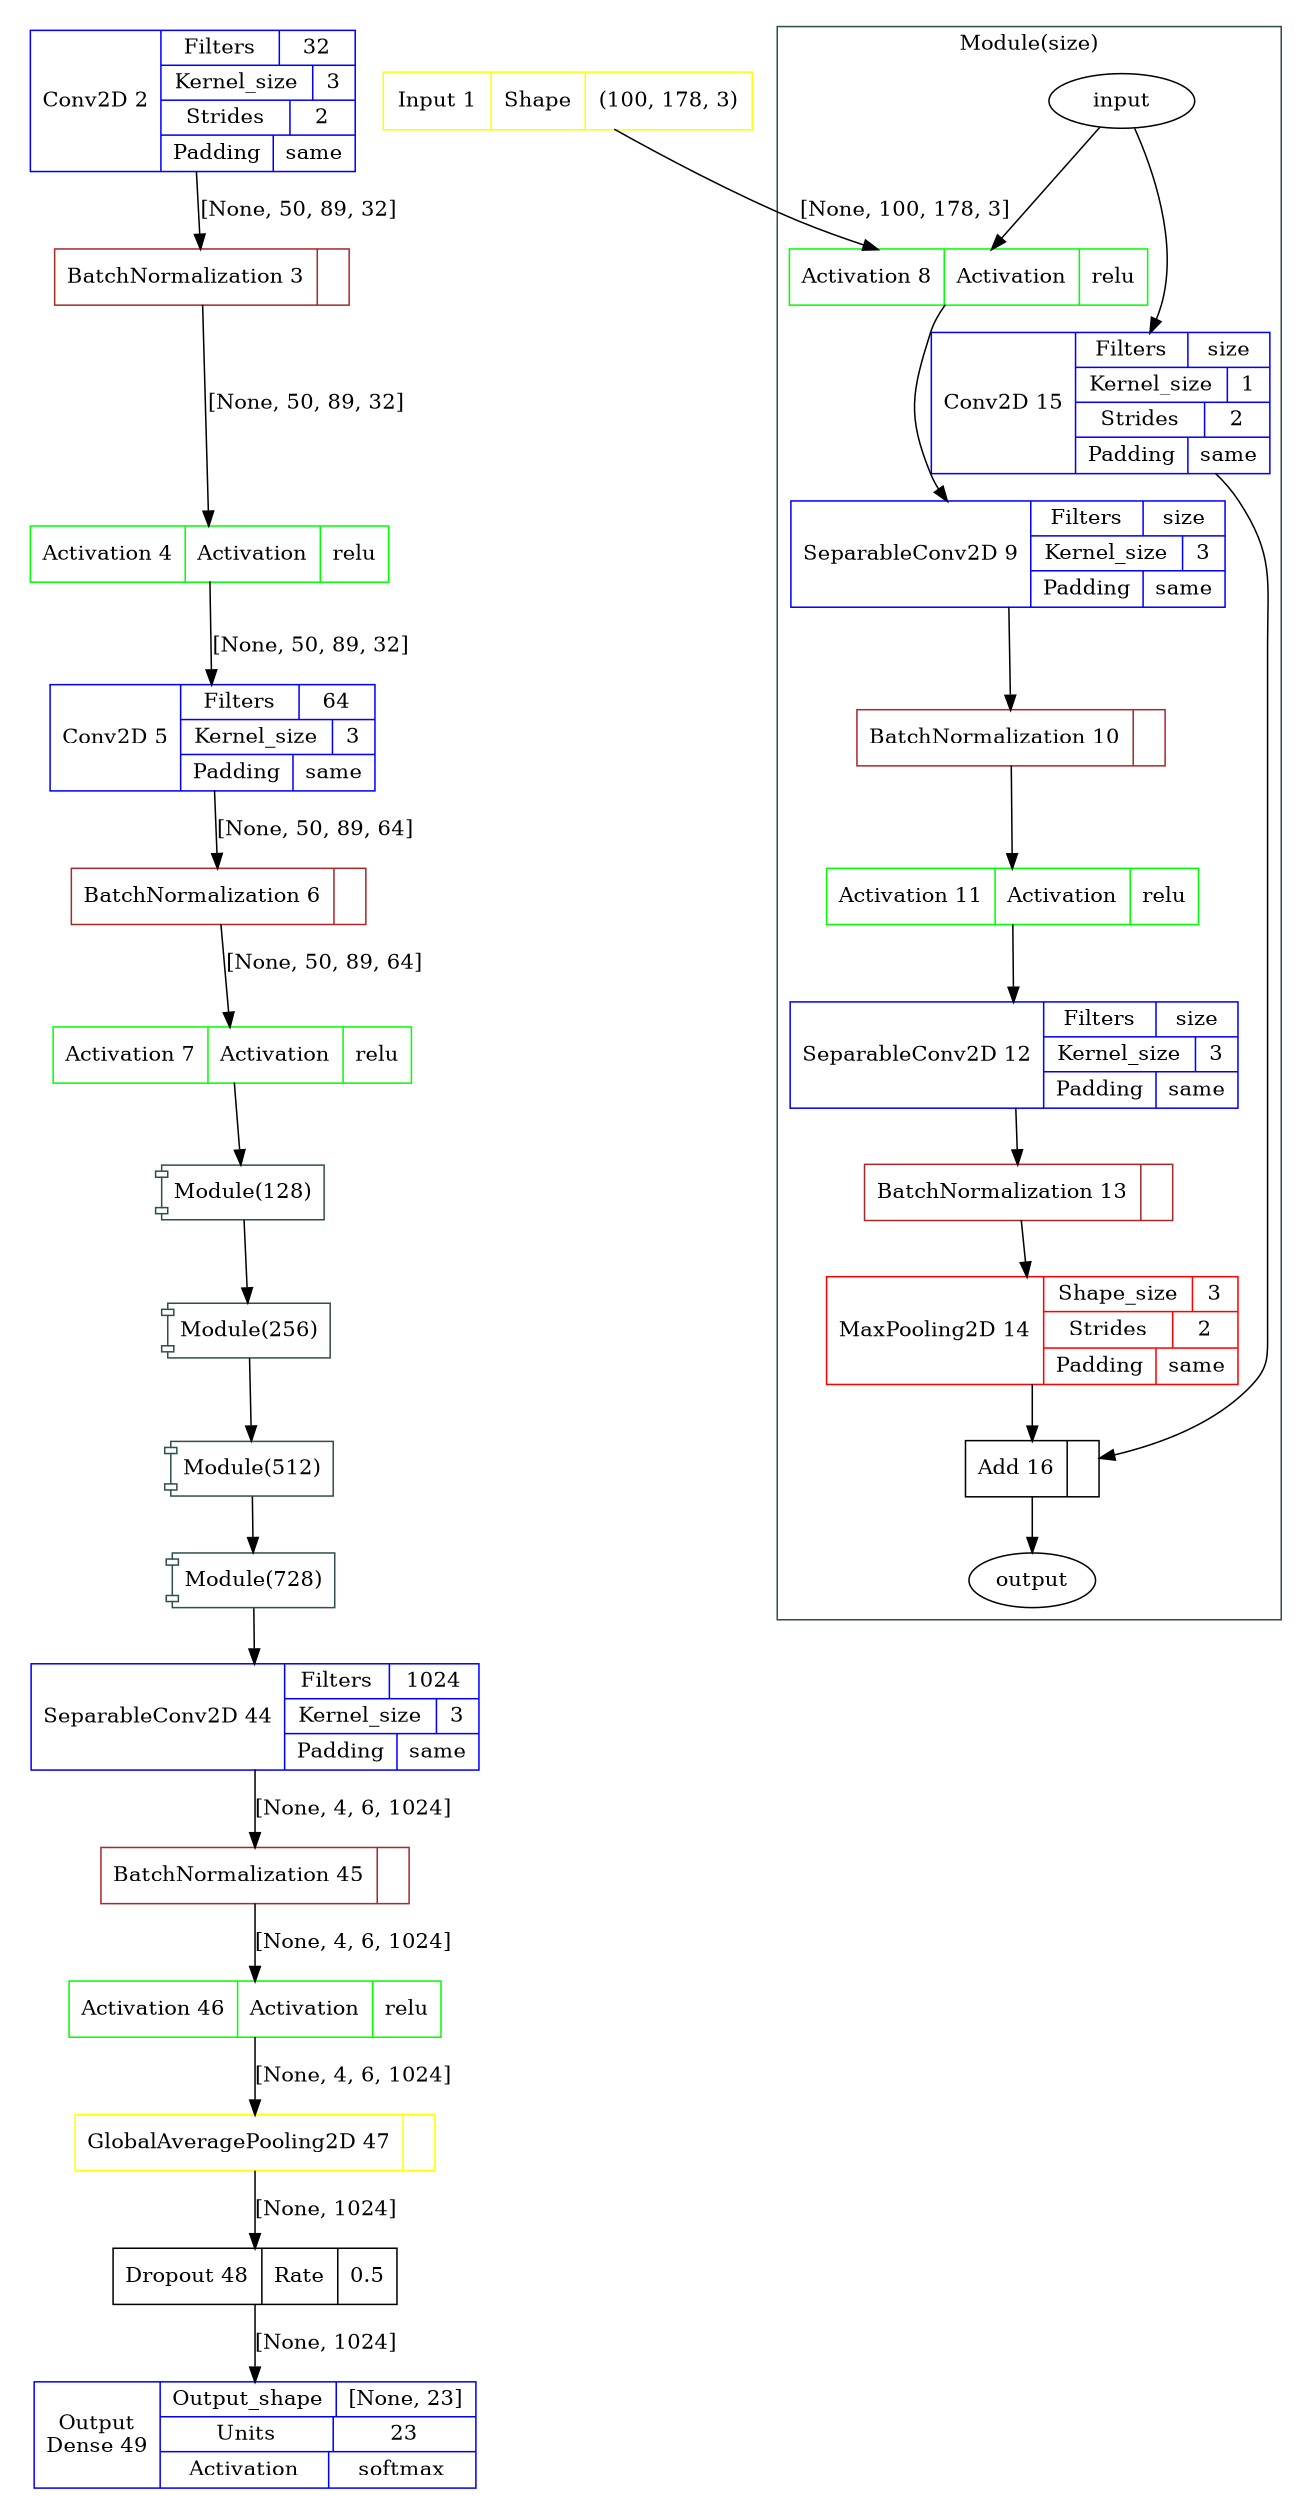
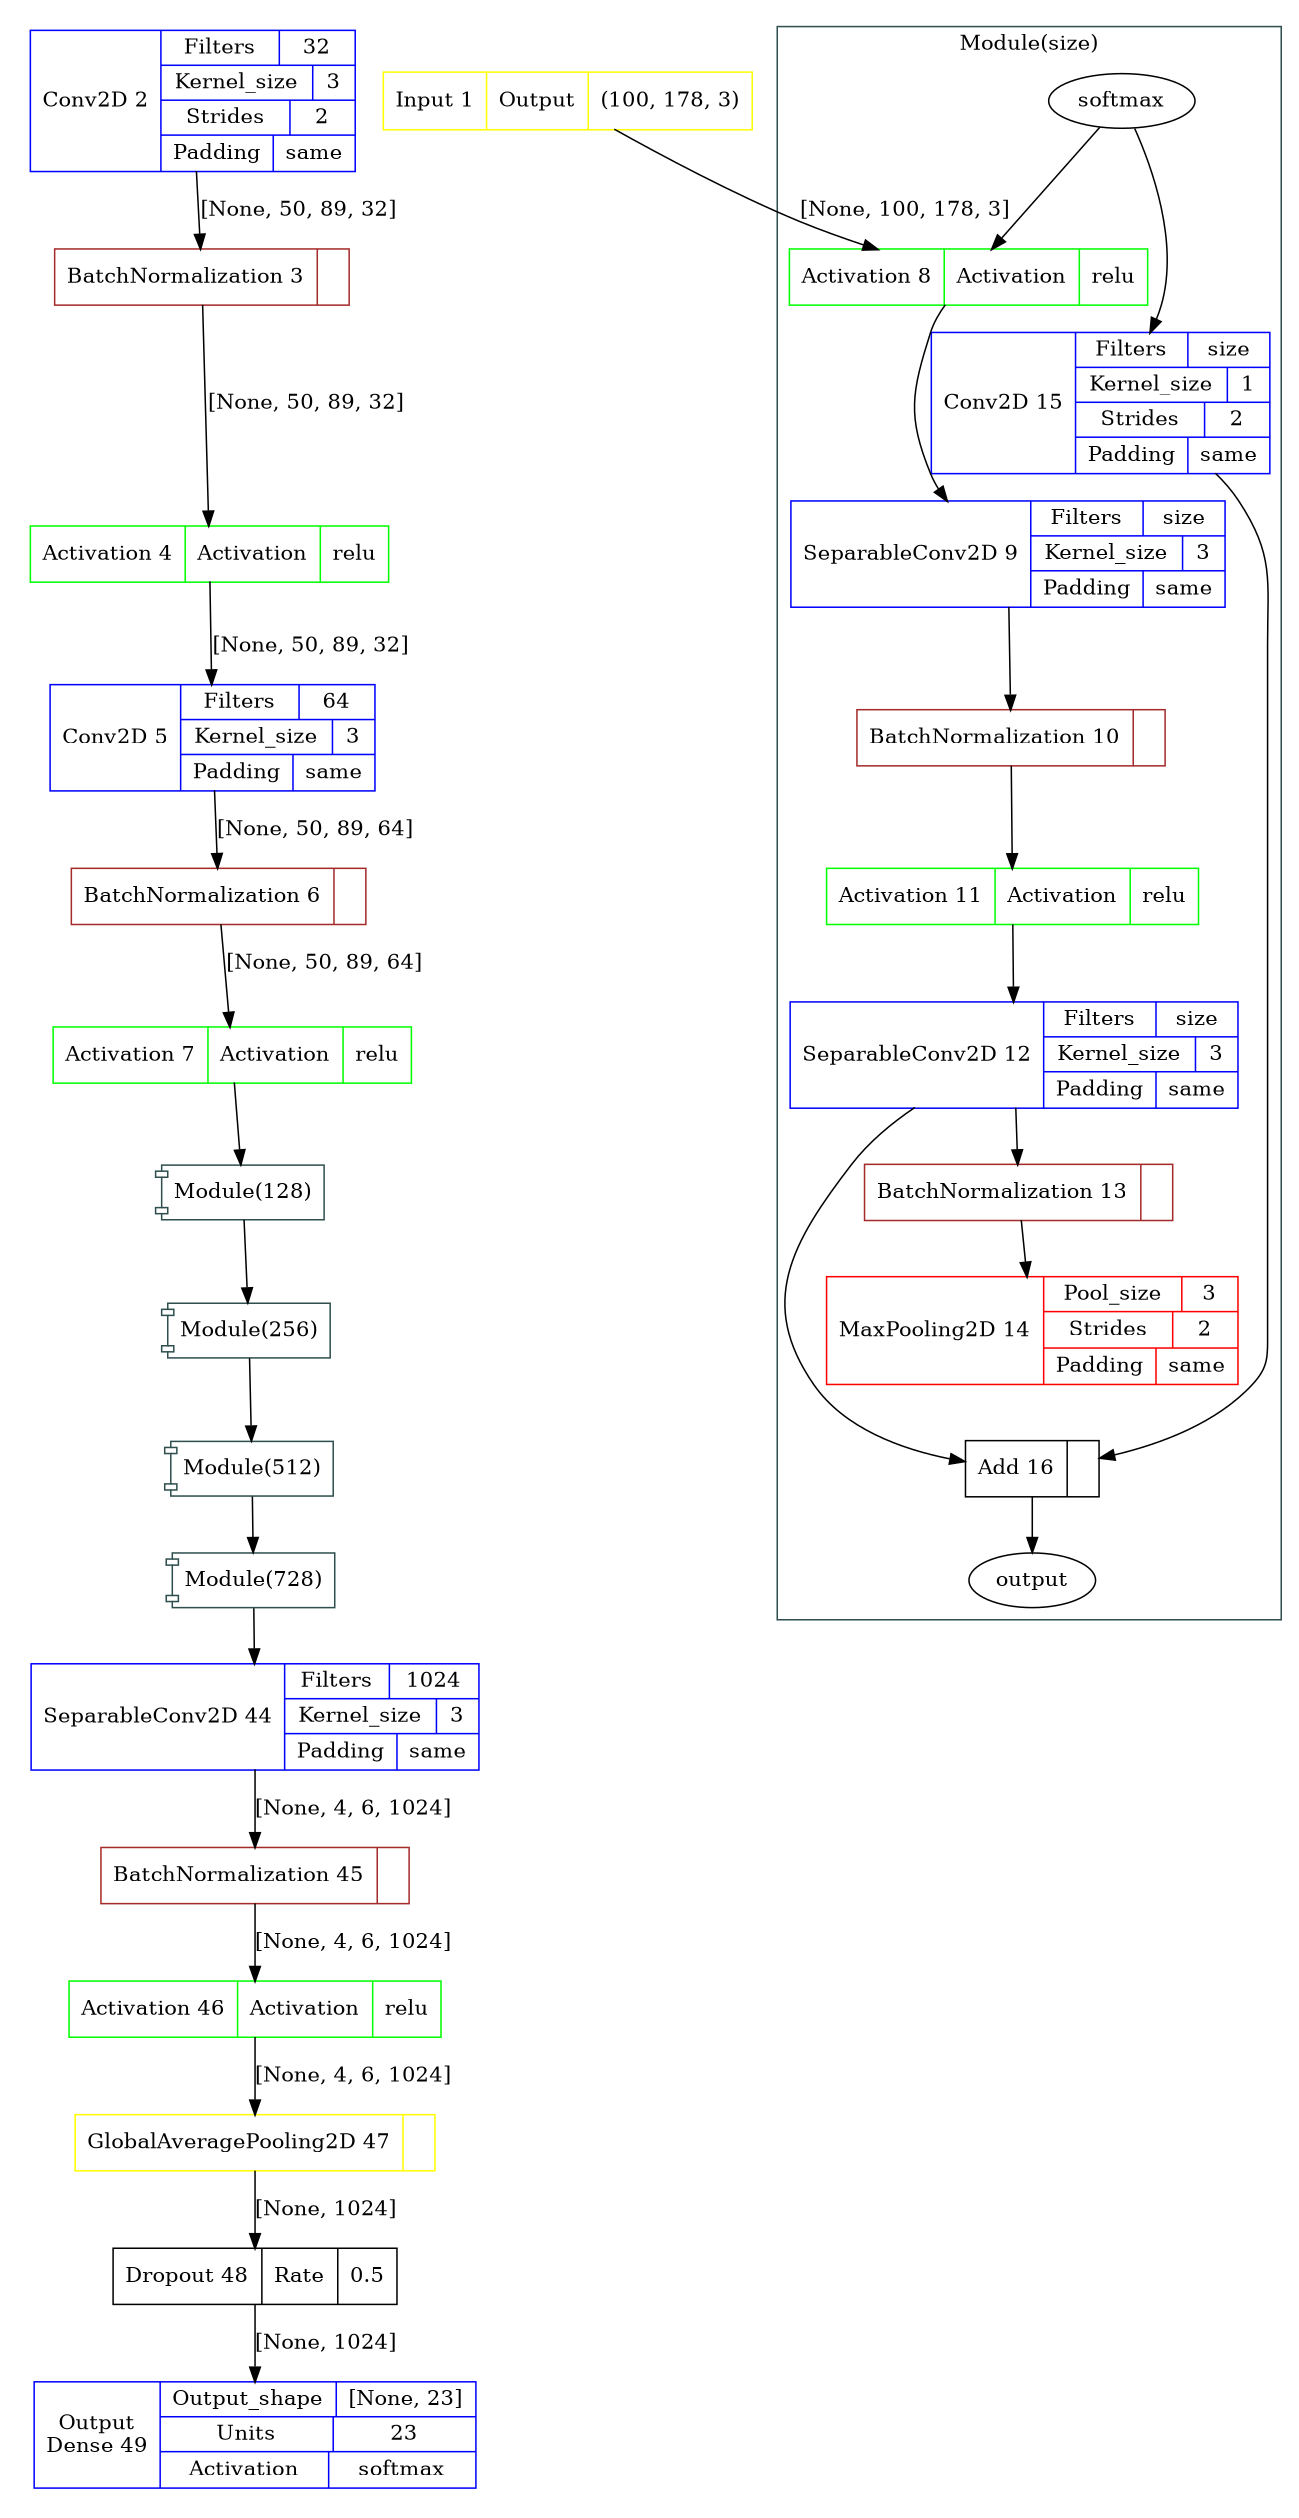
node "Input 1": text "Shape" -> "Output"
node "input": label "input" -> "softmax"
node "MaxPooling2D 14": text "Shape_size" -> "Pool_size"
edge "MaxPooling2D 14" -> "Add 16": now "SeparableConv2D 12" -> "Add 16"
